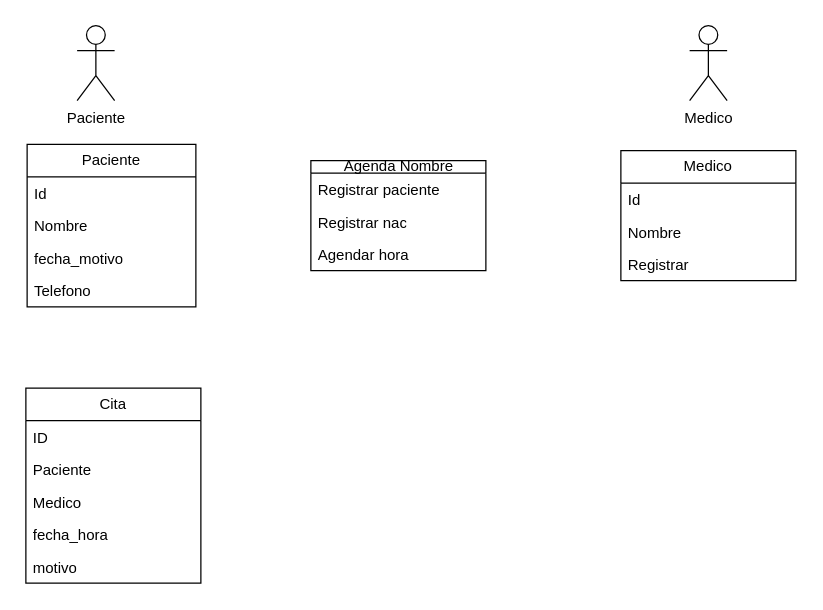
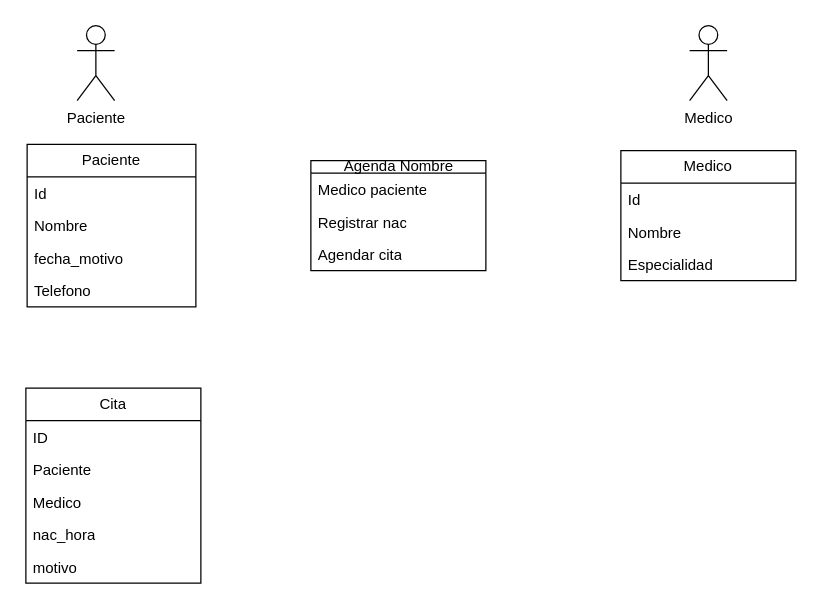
node "Registrar paciente": label "Registrar paciente" -> "Medico paciente"
node "Agendar hora": label "Agendar hora" -> "Agendar cita"
node "Registrar": label "Registrar" -> "Especialidad"
node "fecha_hora": label "fecha_hora" -> "nac_hora"
